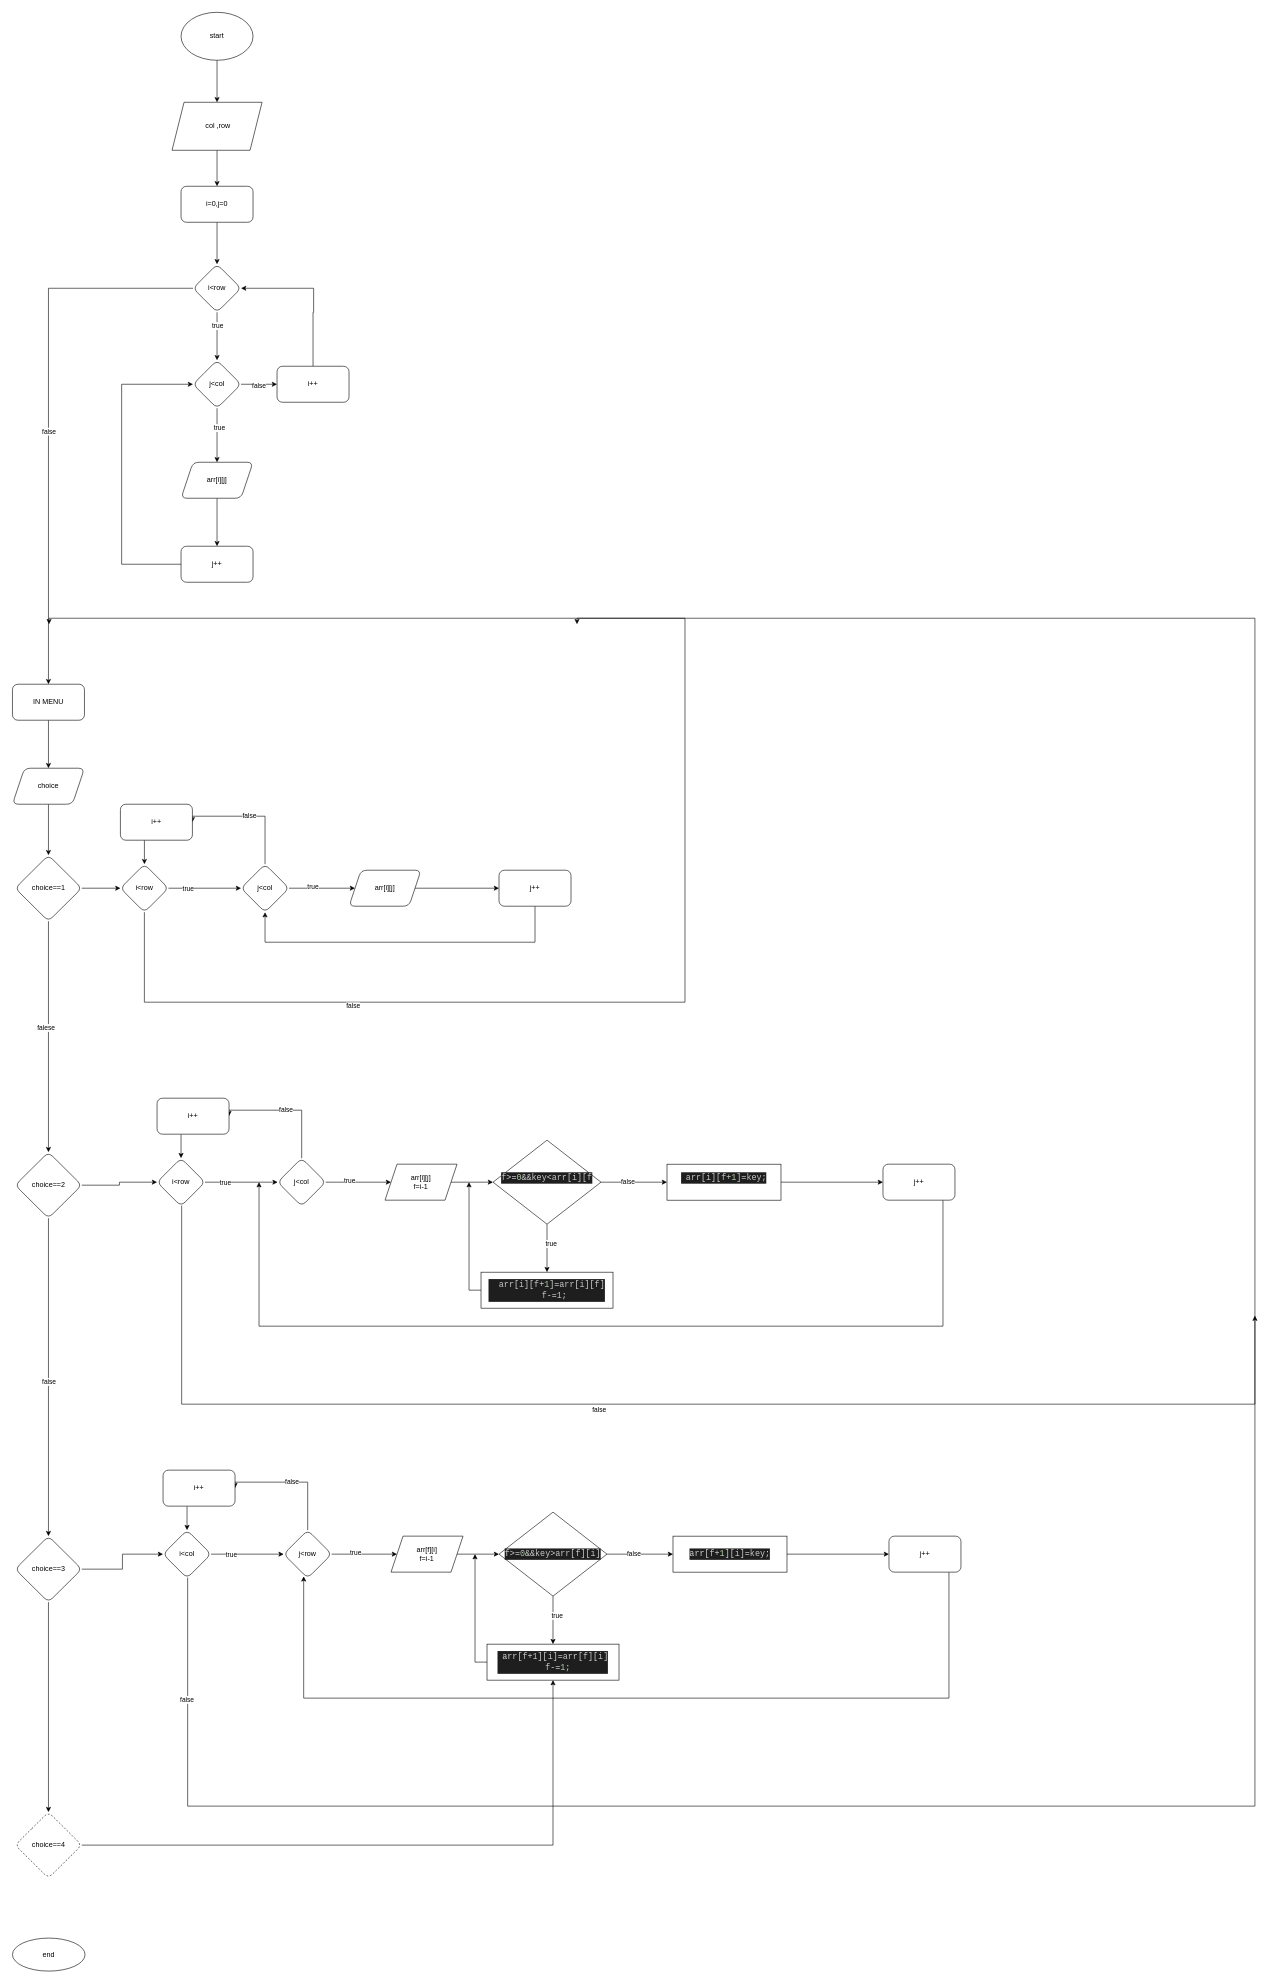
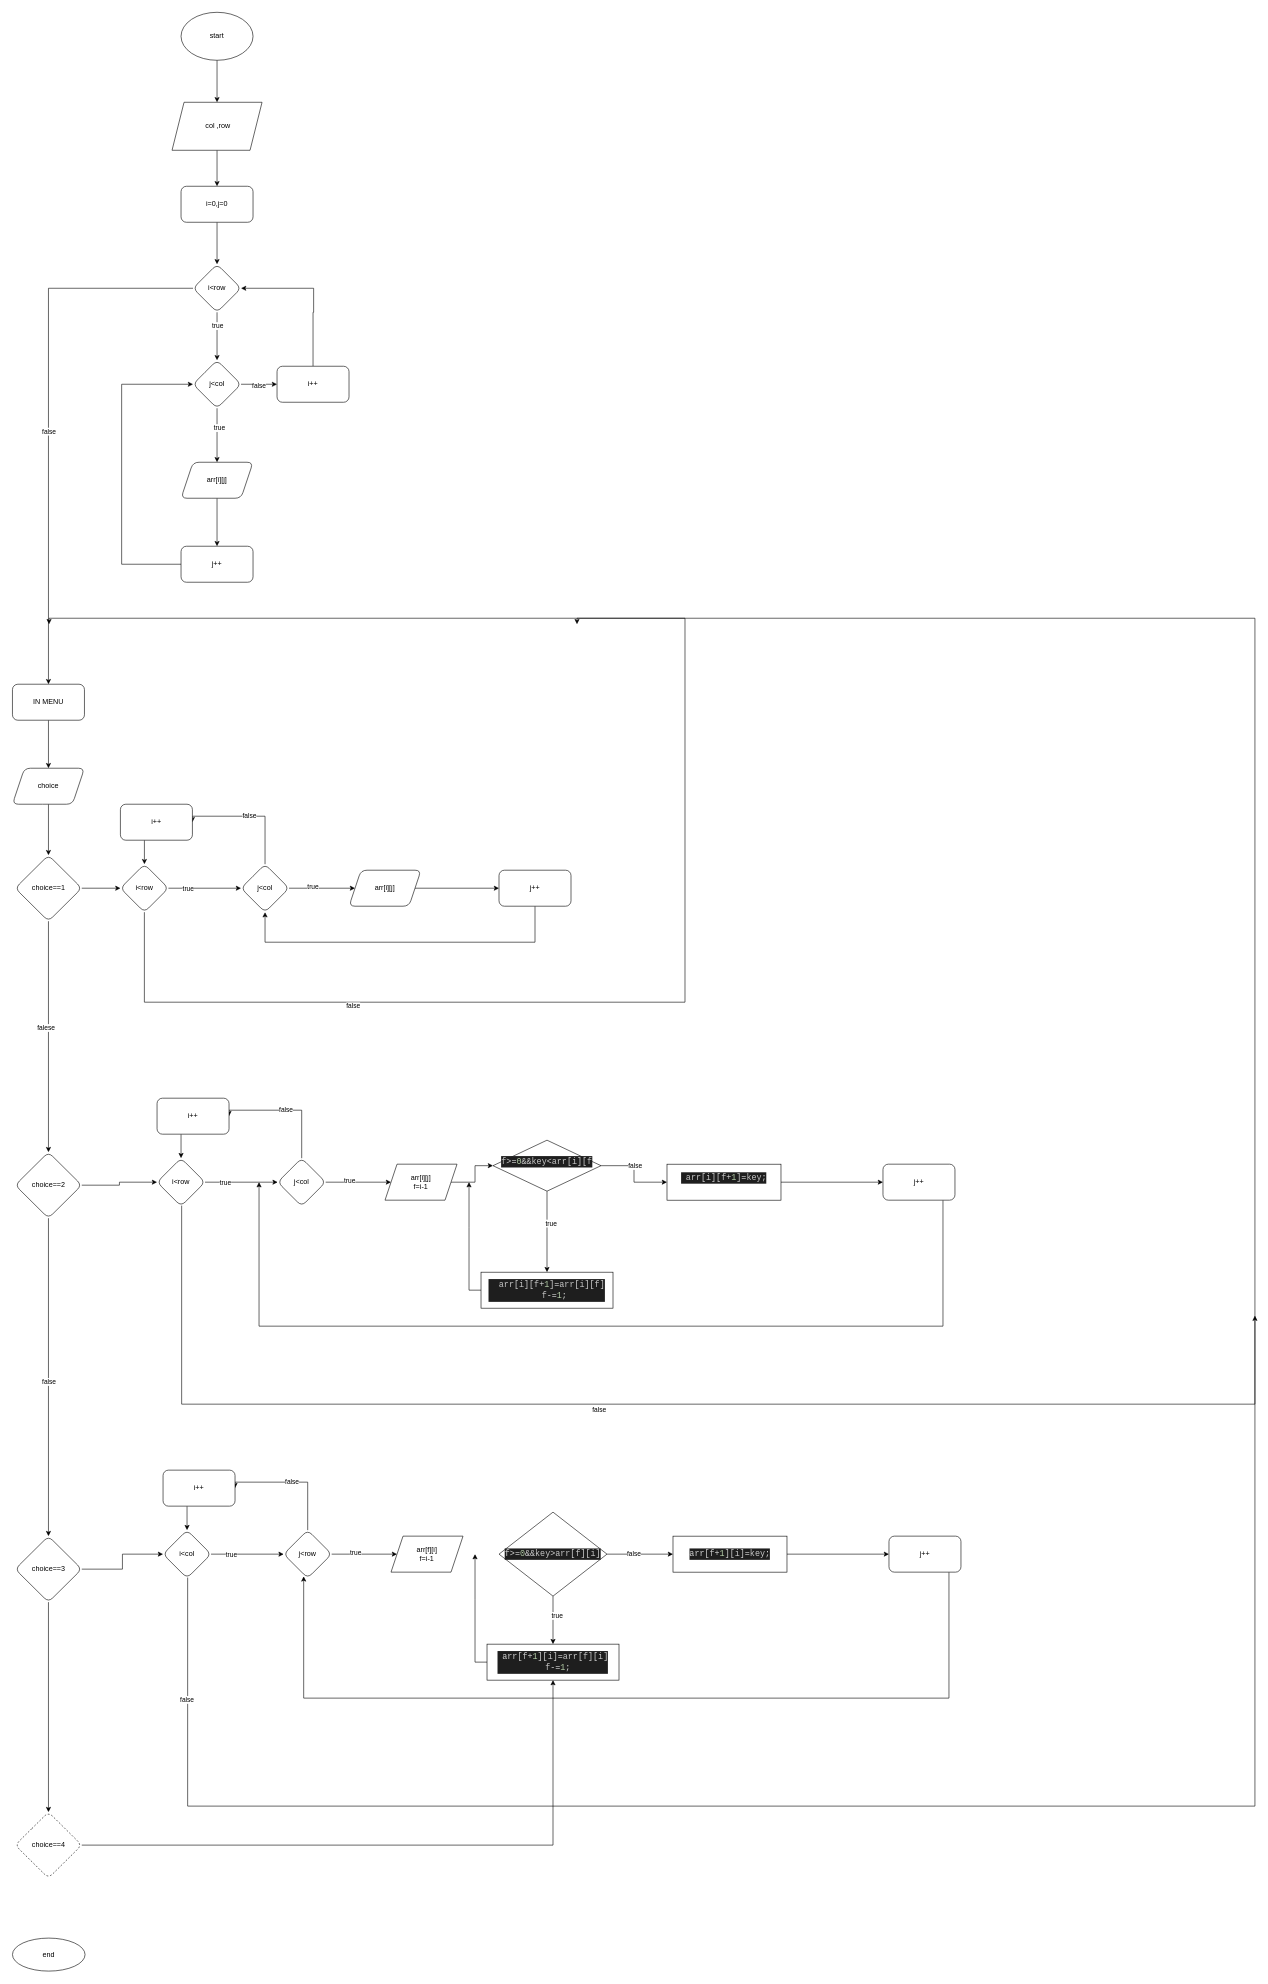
node "f>=0&&key<arr[i][f": size 108x84 -> 108x51
edge "arr[f][i] f=i-1" -> "f>=0&&key>arr[f][i]": removed
